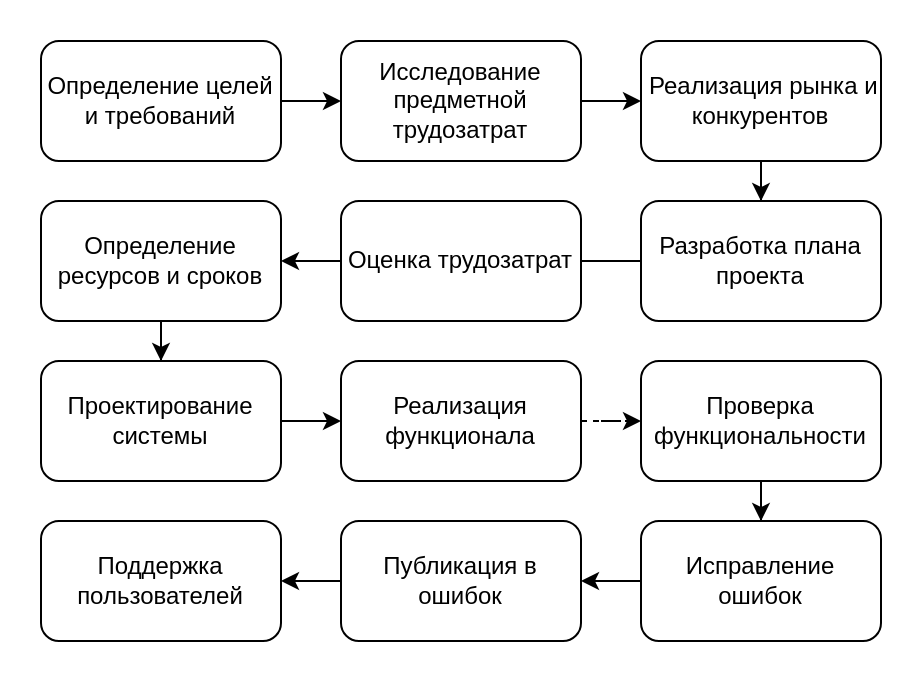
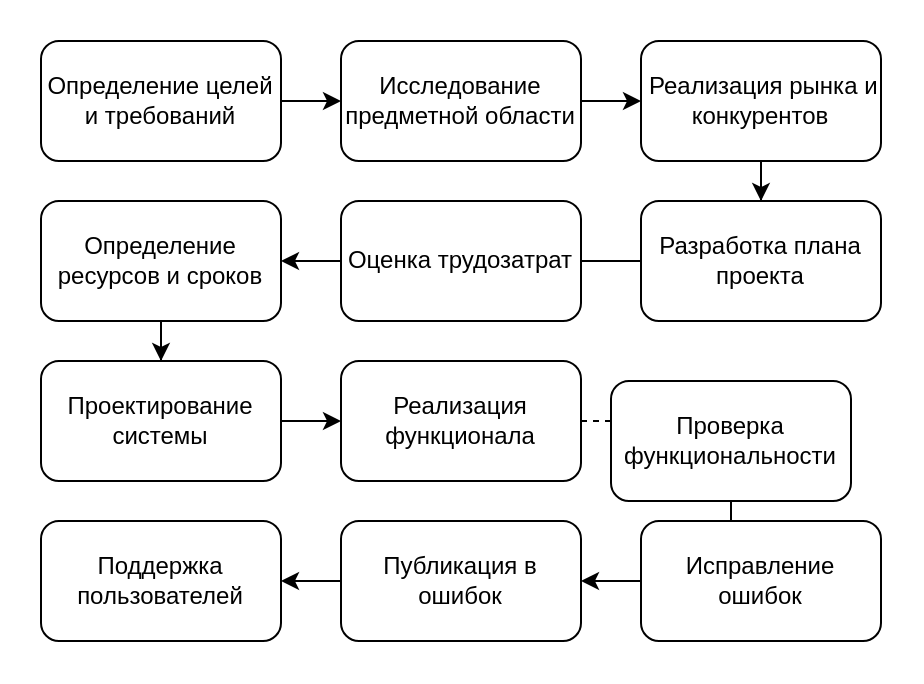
node "Исследование предметной трудозатрат": label "Исследование предметной трудозатрат" -> "Исследование предметной области"
node "Проверка функциональности": moved (761, 421) -> (731, 441)
